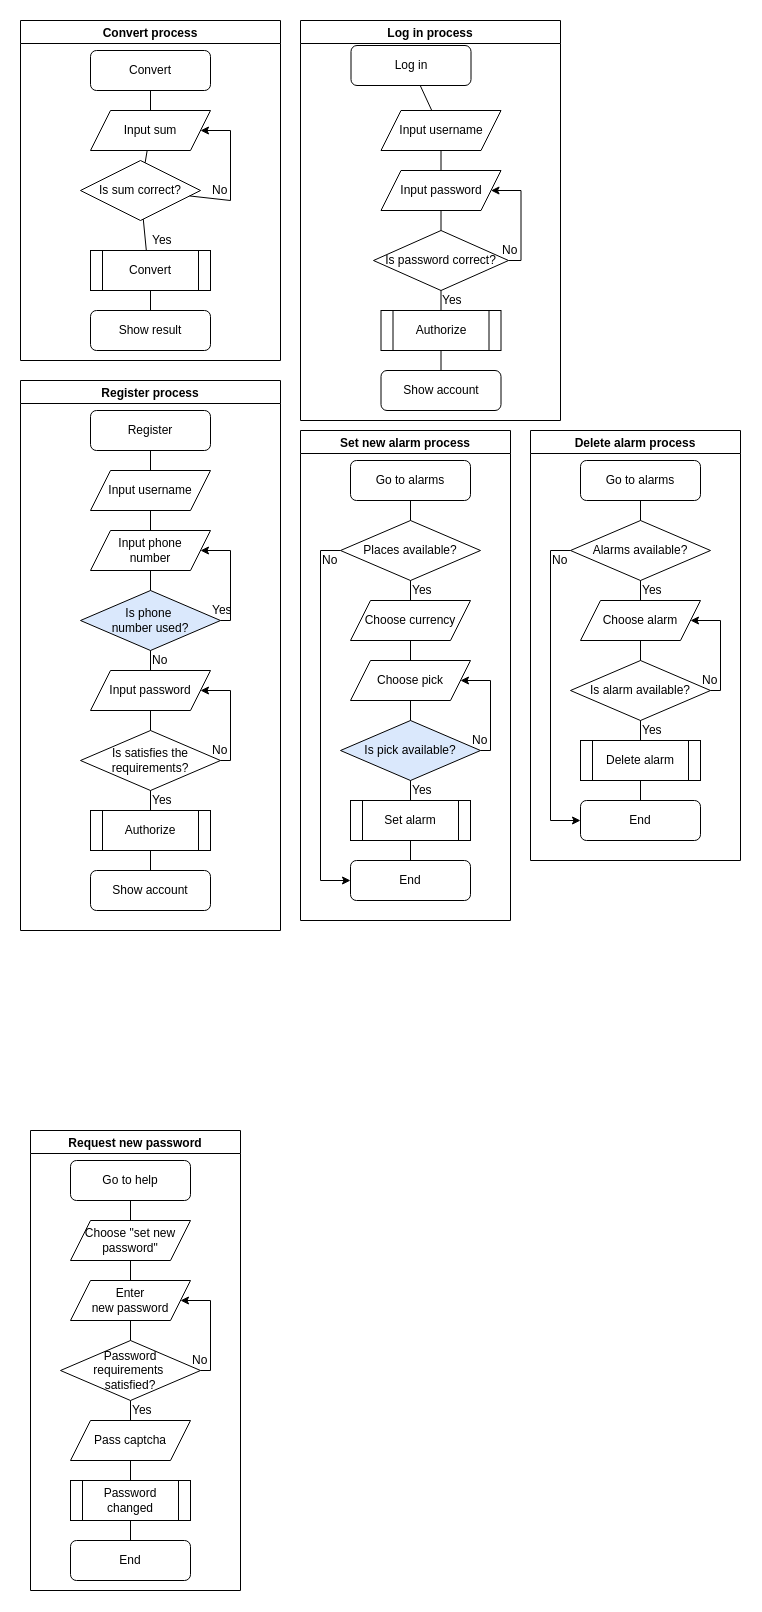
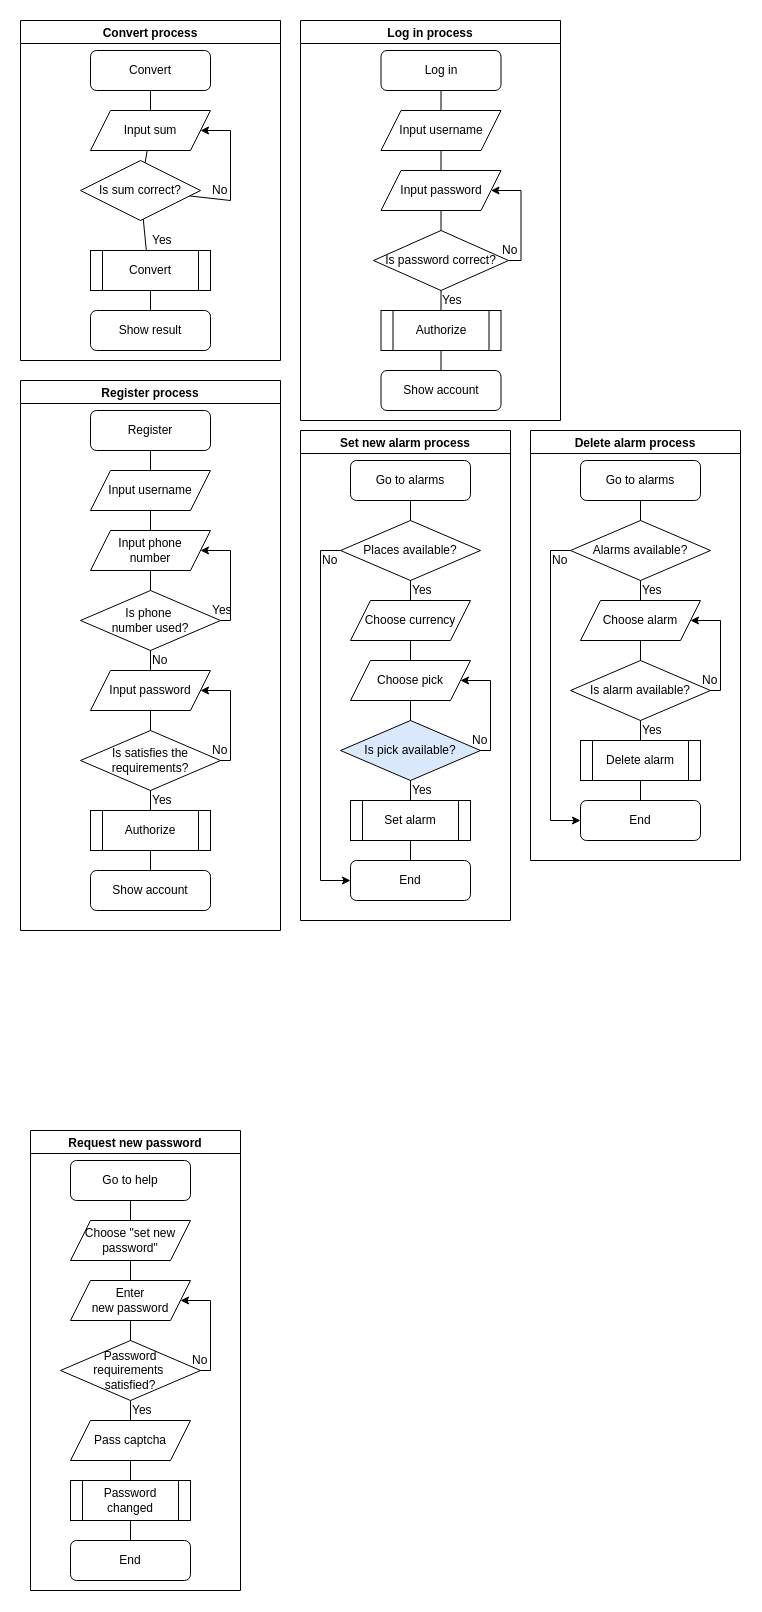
node "Log in": moved (411, 66) -> (441, 71)
node "Is phone number used?": fillcolor #dae8fc -> #ffffff
